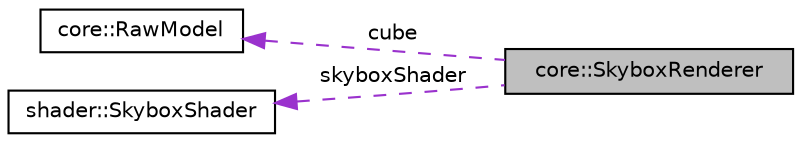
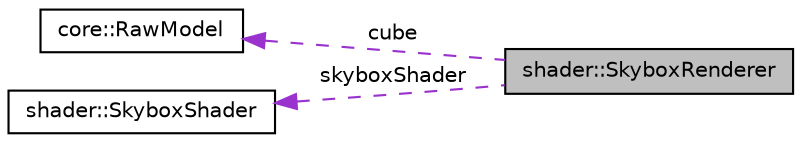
node "core::SkyboxRenderer": label "core::SkyboxRenderer" -> "shader::SkyboxRenderer"
